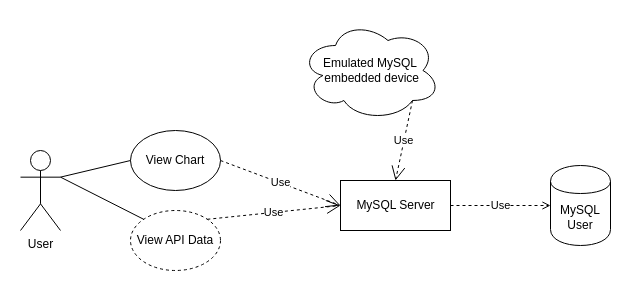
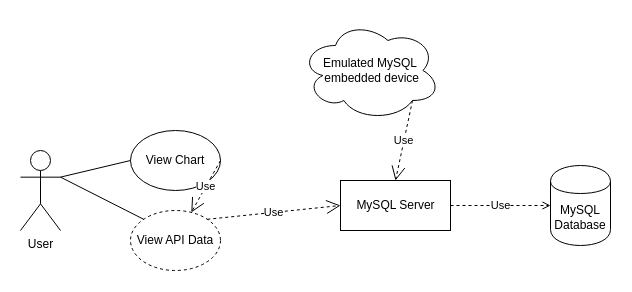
edge "View Chart" -> "MySQL Server": now "View Chart" -> "View API Data"
node "MySQL User": label "MySQL User" -> "MySQL Database"
